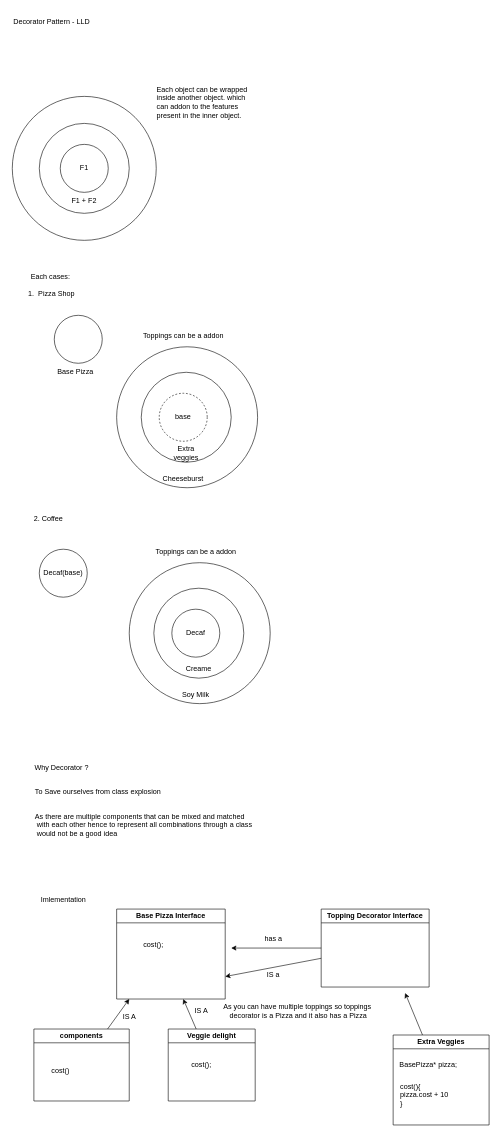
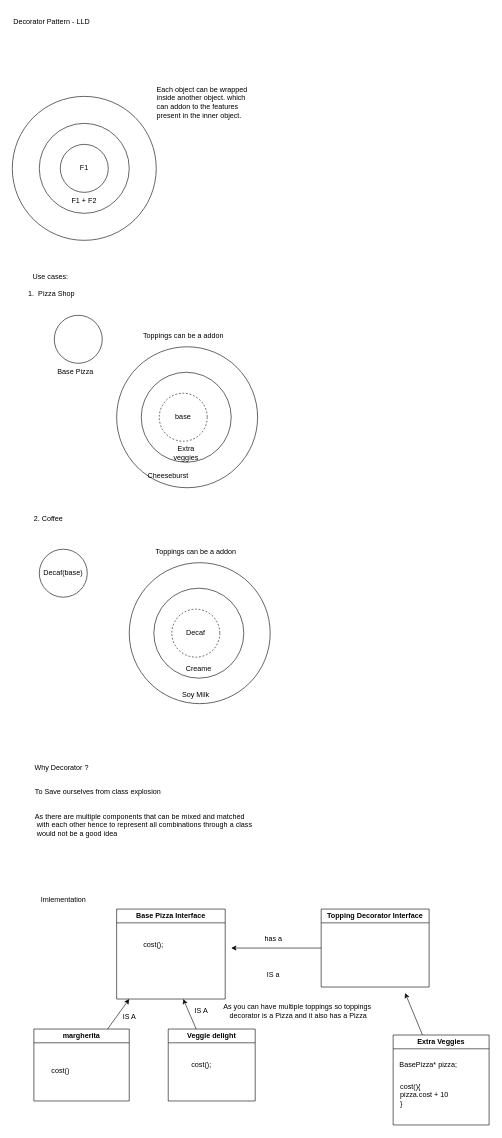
node "Each cases: 1. Pizza Shop": label "Each cases: 1. Pizza Shop" -> "Use cases: 1. Pizza Shop"
node "Cheeseburst": moved (183, 479) -> (168, 476)
node "Decaf": style solid -> dashed
edge "Topping Decorator Interface" -> "Base Pizza Interface": removed
node "components": label "components" -> "margherita"
